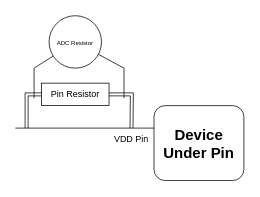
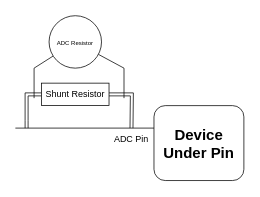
node "Pin Resistor": label "Pin Resistor" -> "Shunt Resistor"
node "VDD Pin": label "VDD Pin" -> "ADC Pin"
